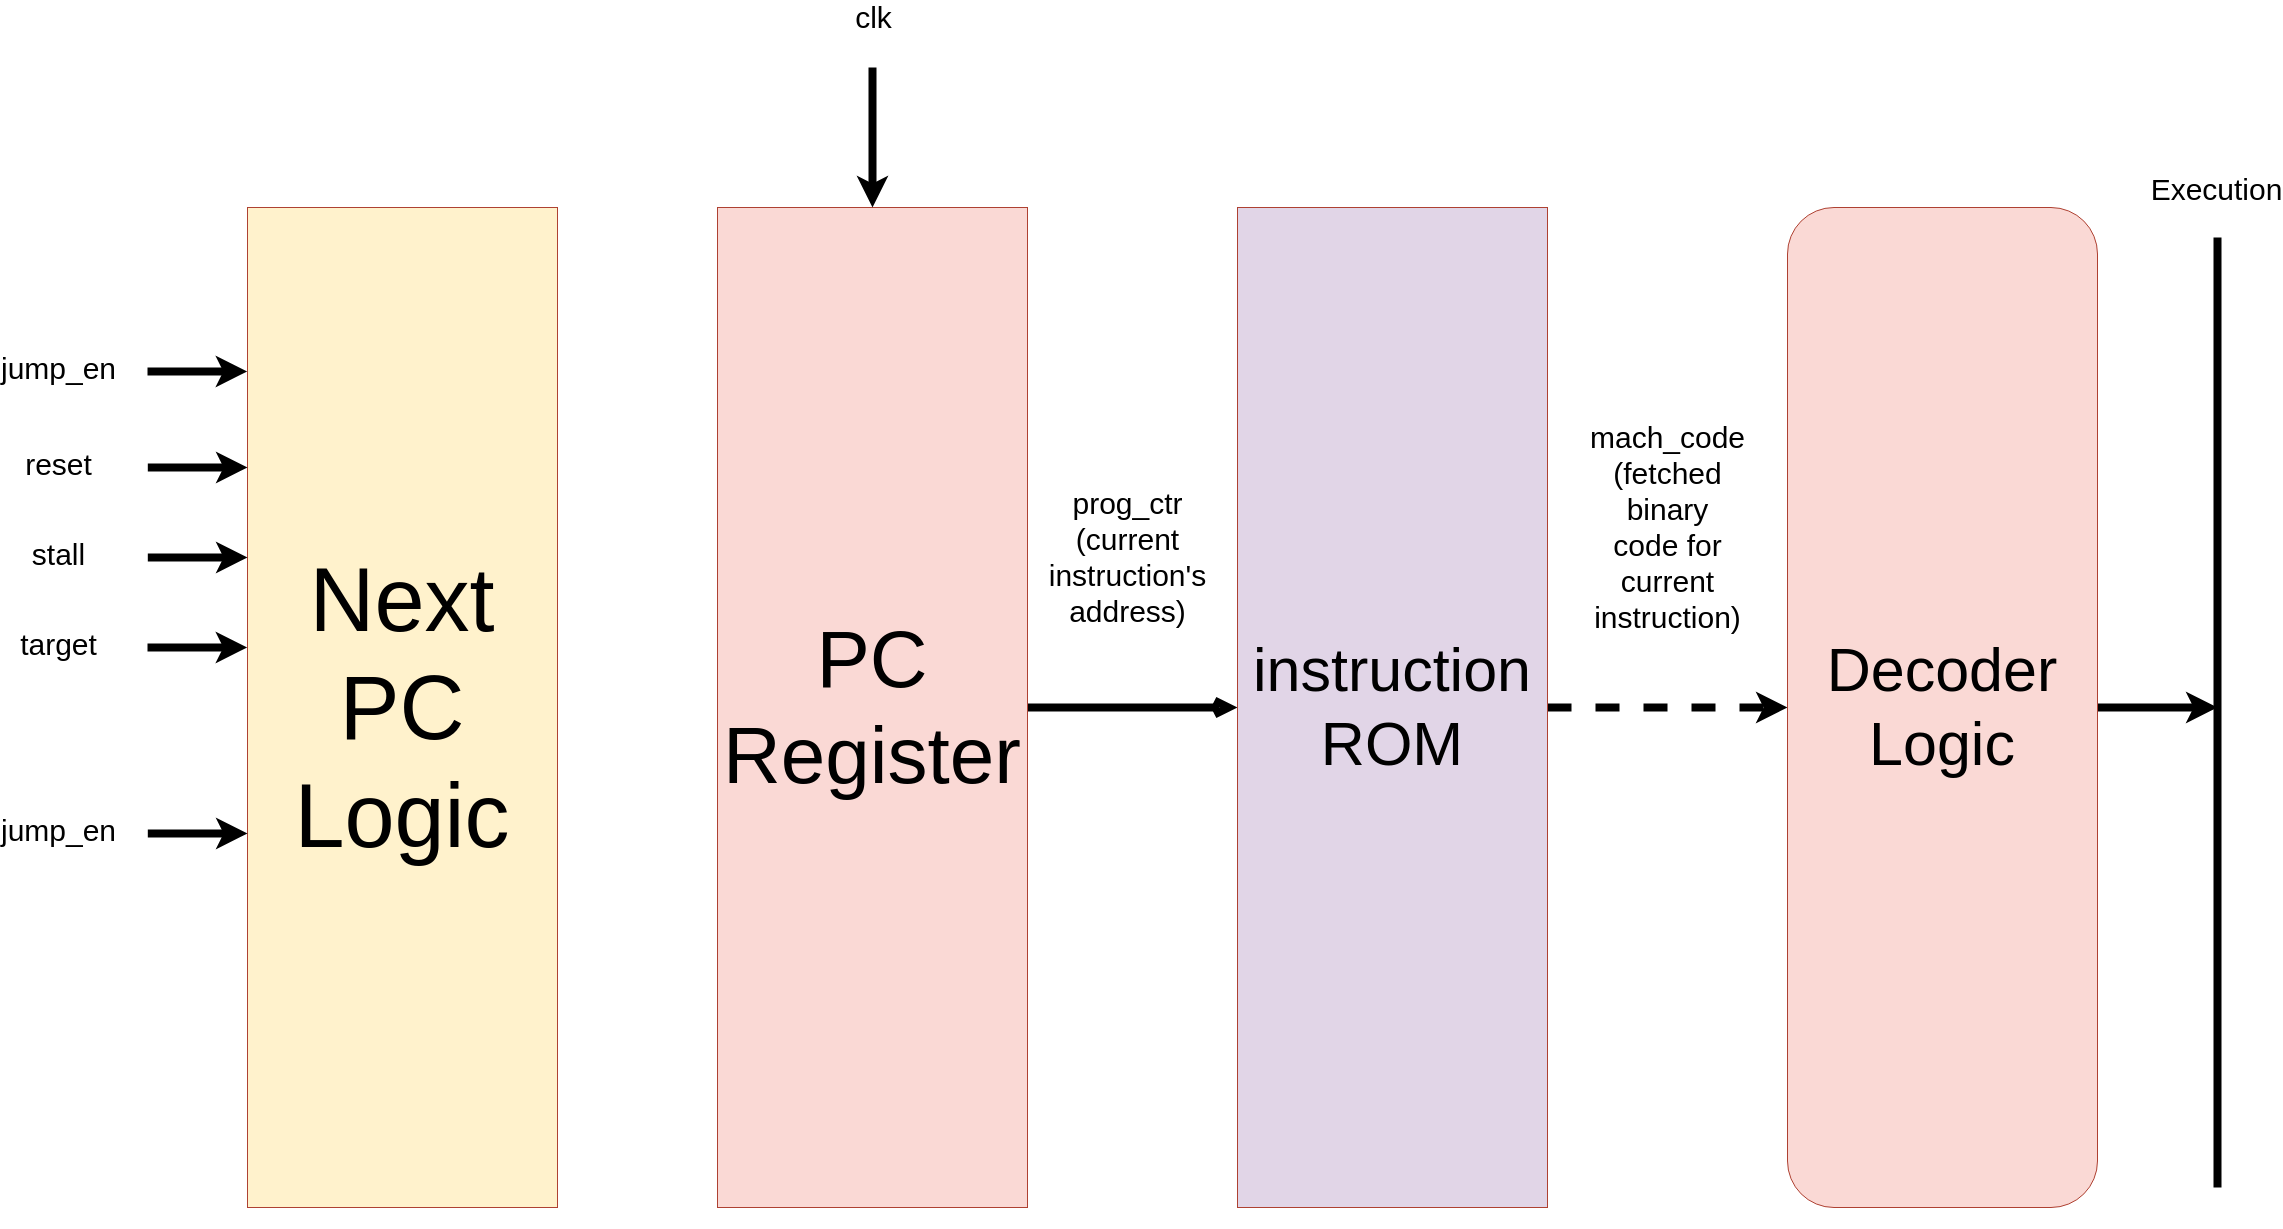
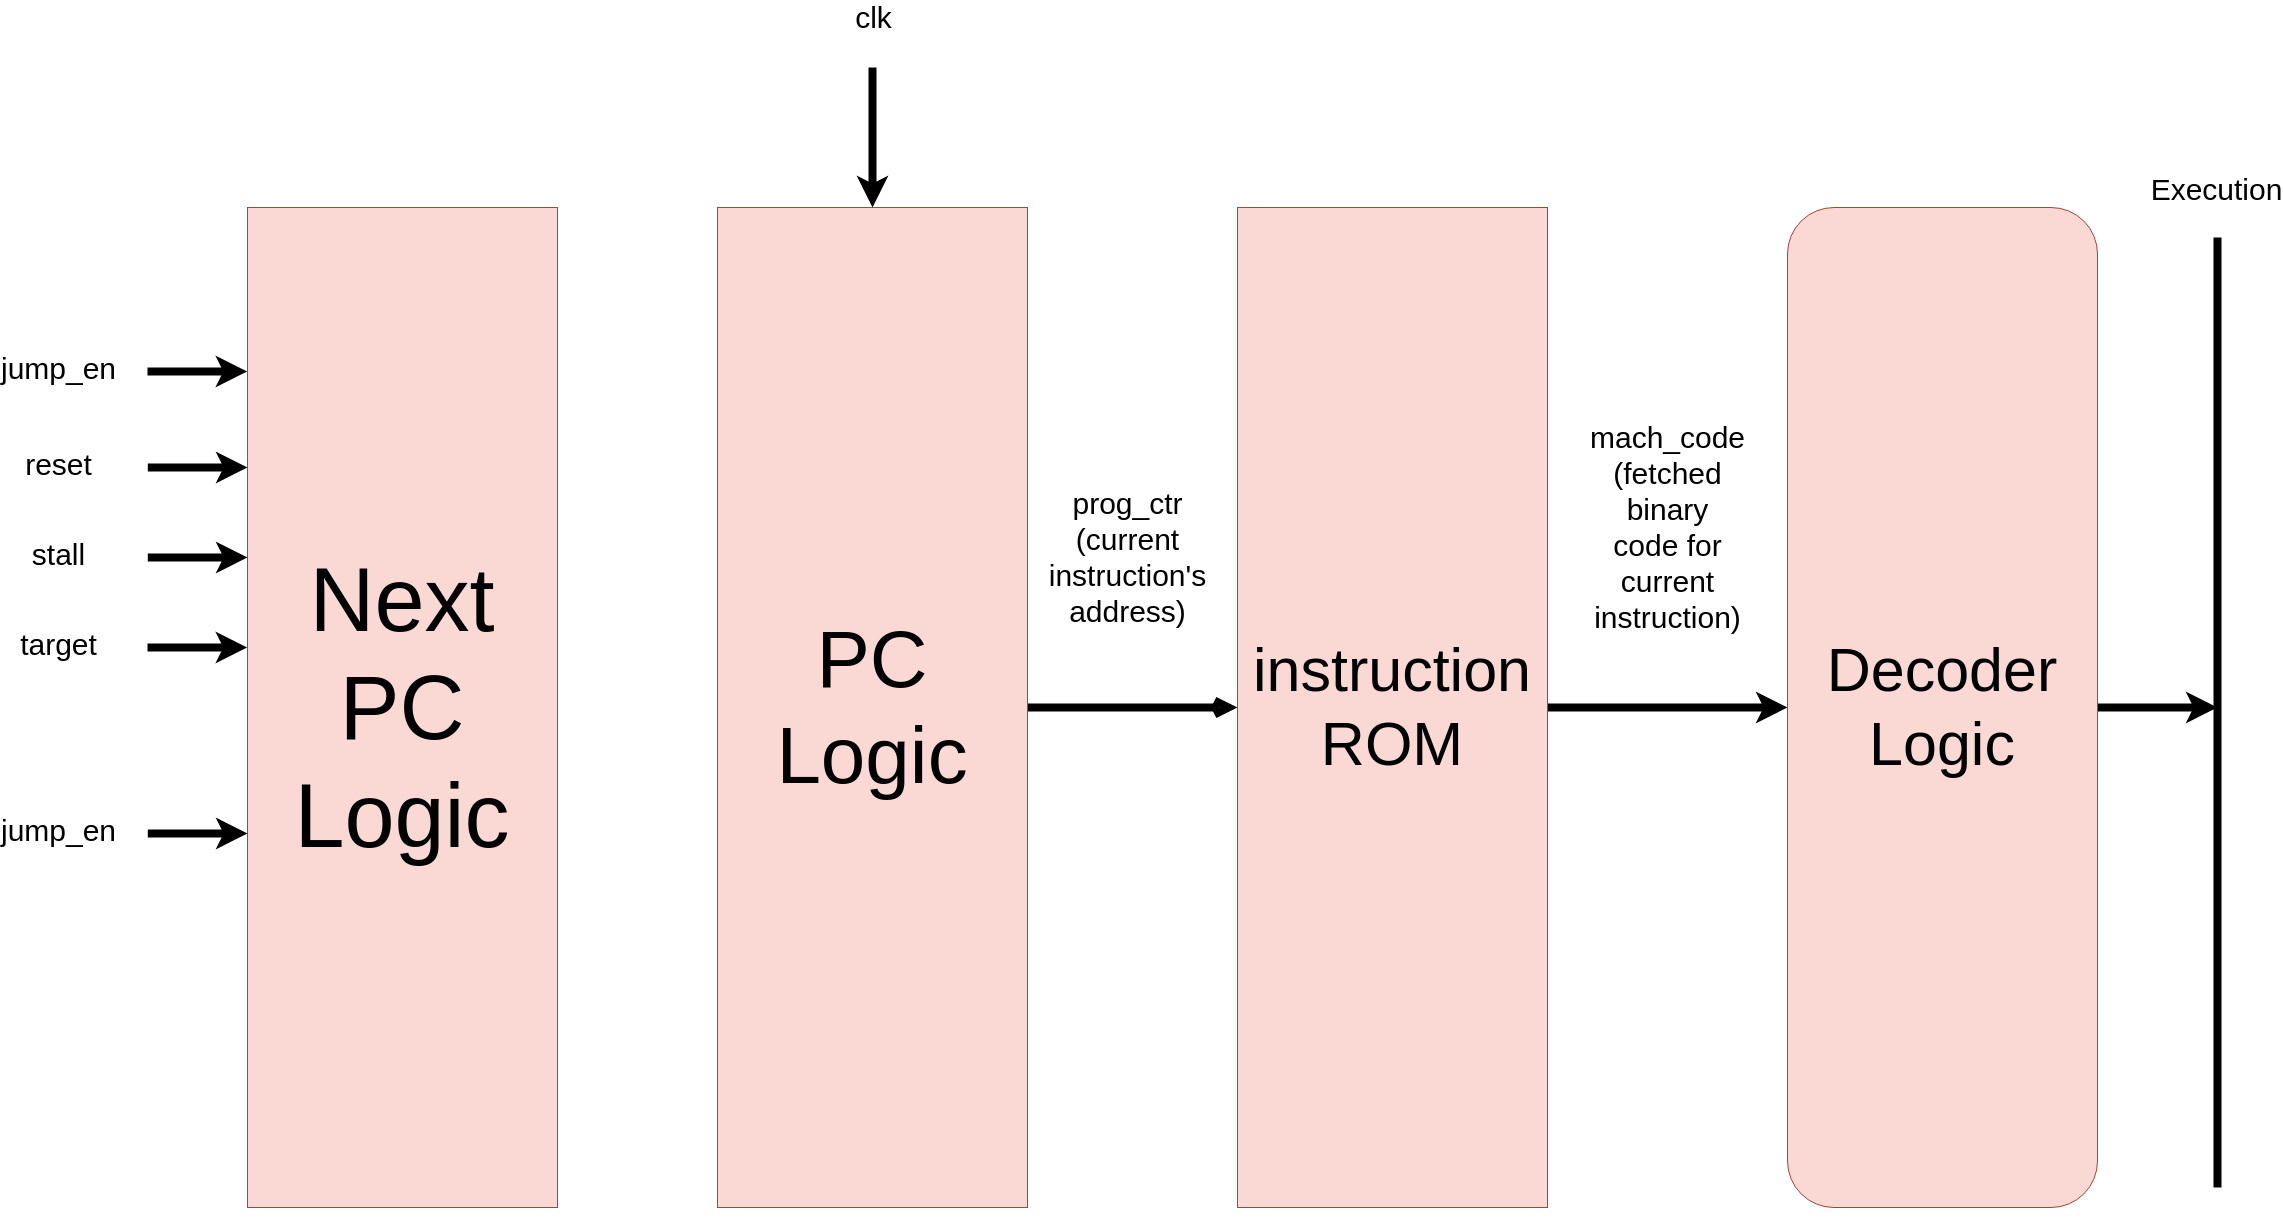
node "Next PC Logic": fillcolor #fff2cc -> #fad9d5
node "PC Register": label "PC Register" -> "PC Logic"
node "instruction ROM": fillcolor #e1d5e7 -> #fad9d5
edge "instruction ROM" -> "Decoder Logic": style dashed -> solid
